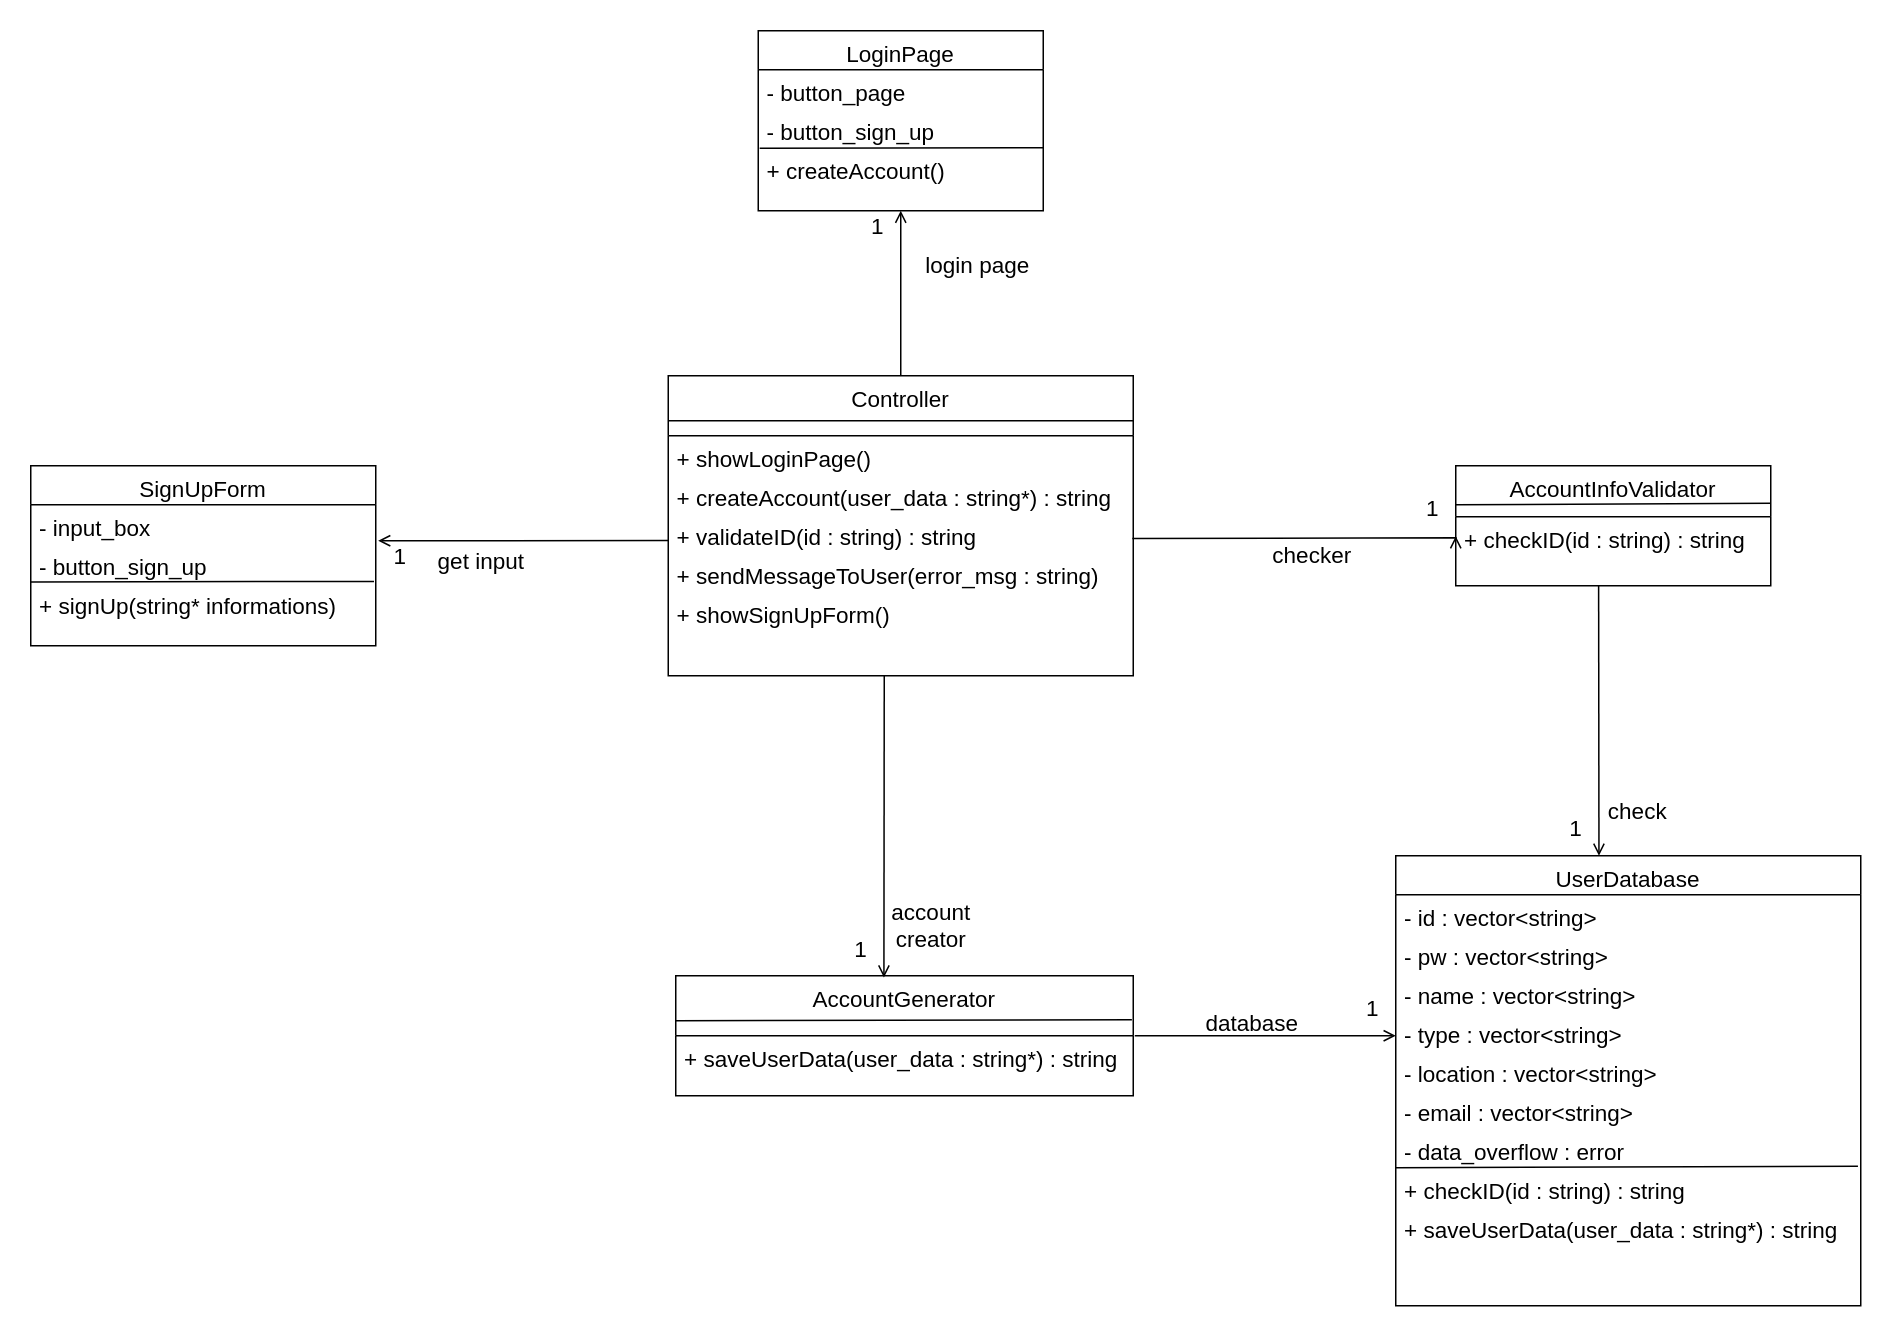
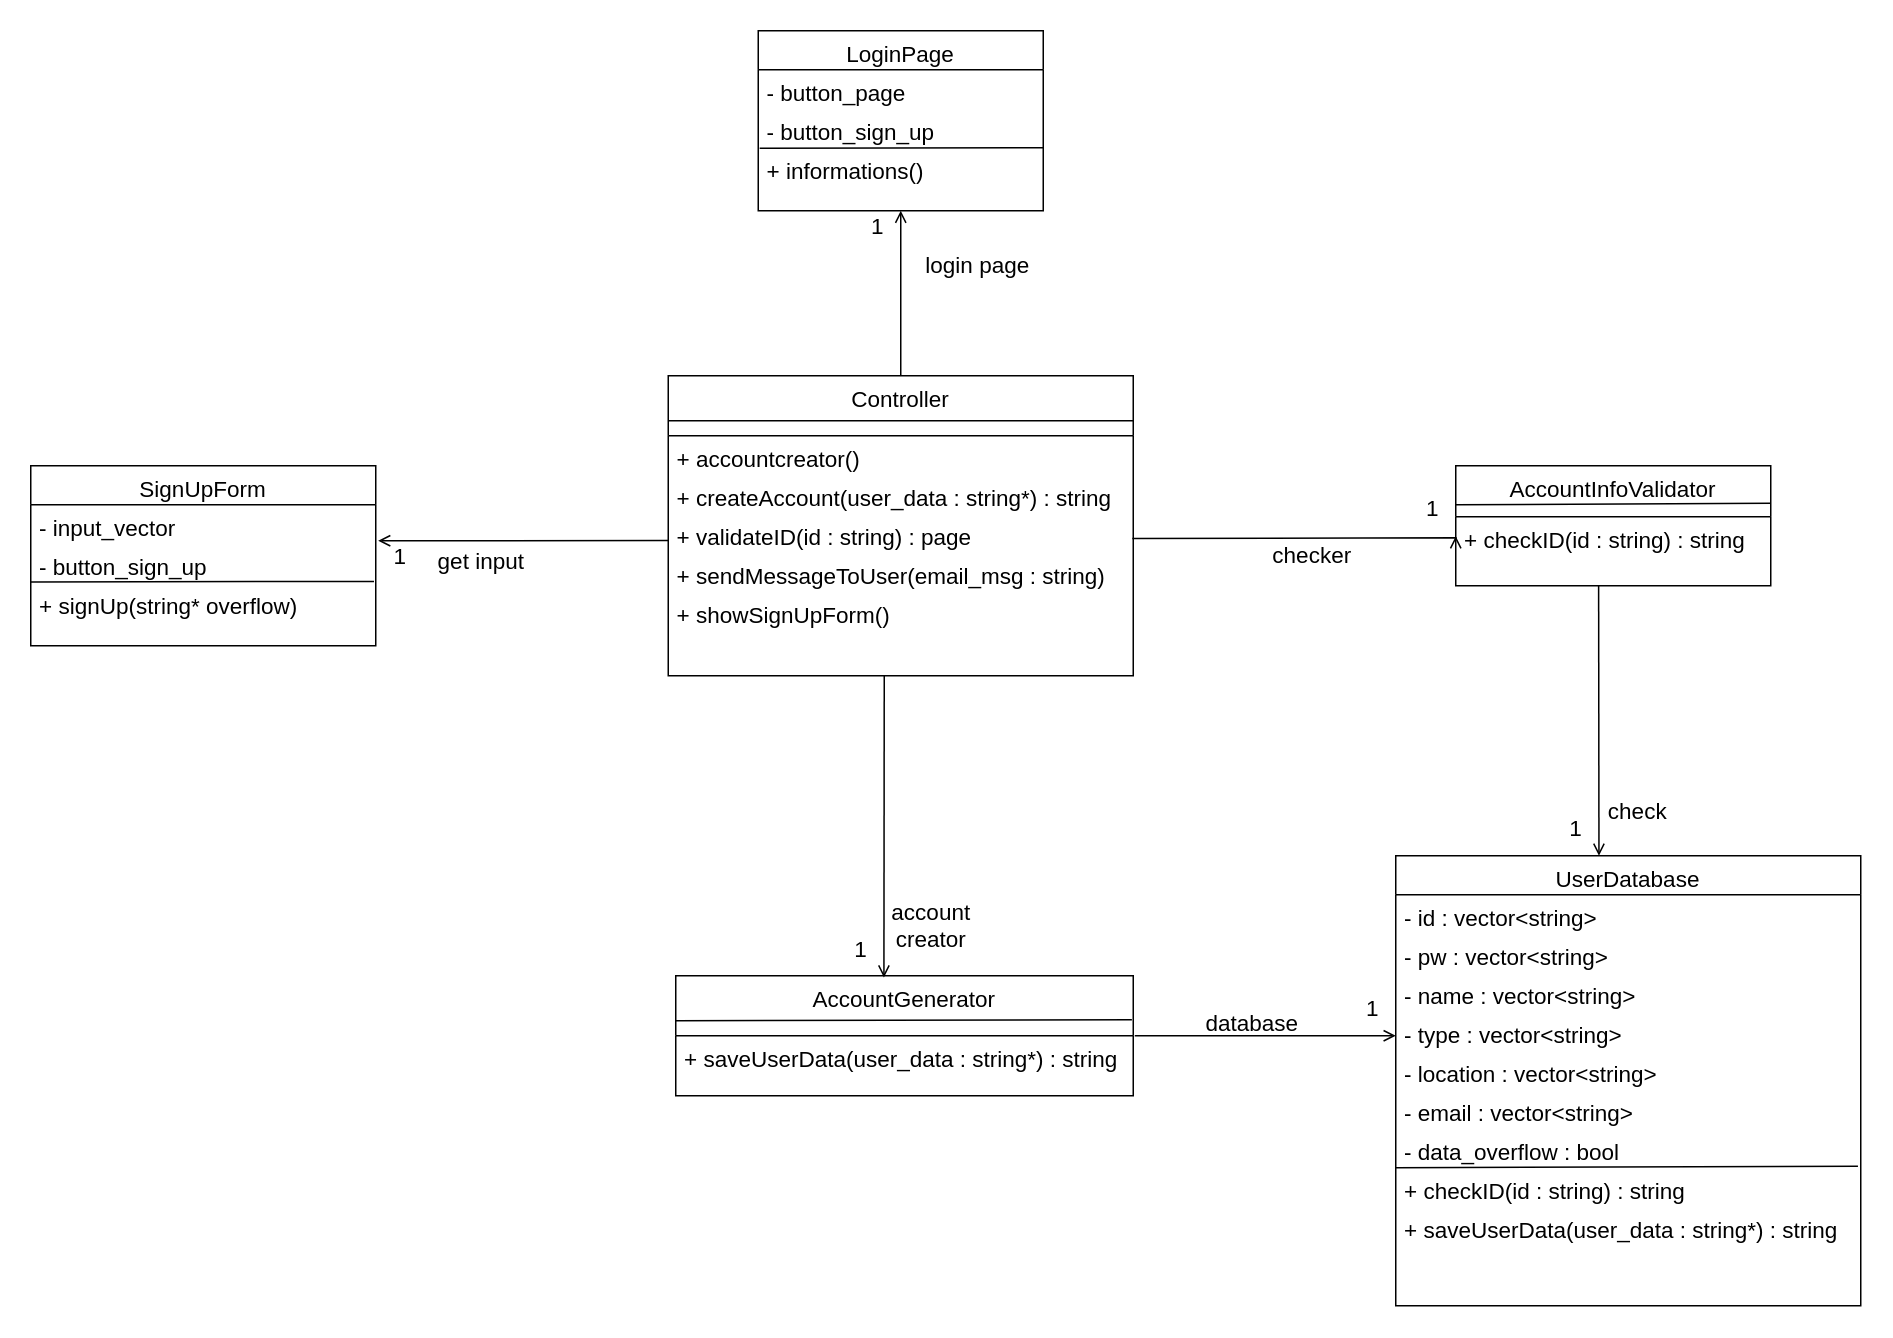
node "+ createAccount()": label "+ createAccount()" -> "+ informations()"
node "+ showLoginPage()": label "+ showLoginPage()" -> "+ accountcreator()"
node "- input_box": label "- input_box" -> "- input_vector"
node "+ validateID(id : string) : string": label "+ validateID(id : string) : string" -> "+ validateID(id : string) : page"
node "+ sendMessageToUser(error_msg : string)": label "+ sendMessageToUser(error_msg : string)" -> "+ sendMessageToUser(email_msg : string)"
node "+ signUp(string* informations)": label "+ signUp(string* informations)" -> "+ signUp(string* overflow)"
node "- data_overflow : error": label "- data_overflow : error" -> "- data_overflow : bool"
